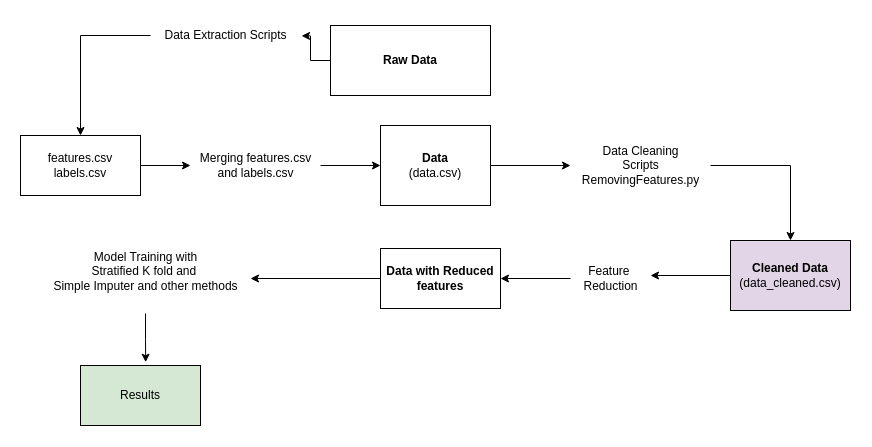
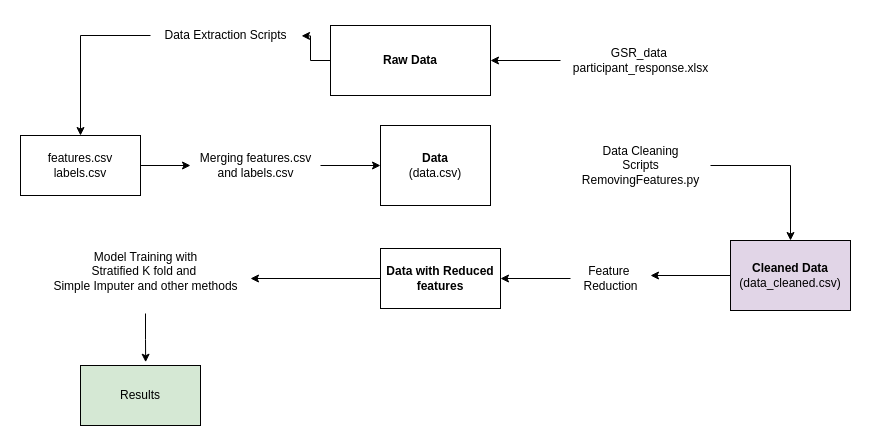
edge "GSR_data participant_response.xlsx" -> "Raw Data": added
node "GSR_data participant_response.xlsx": added
edge "Data (data.csv)" -> "Data Cleaning Scripts RemovingFeatures.py": removed
